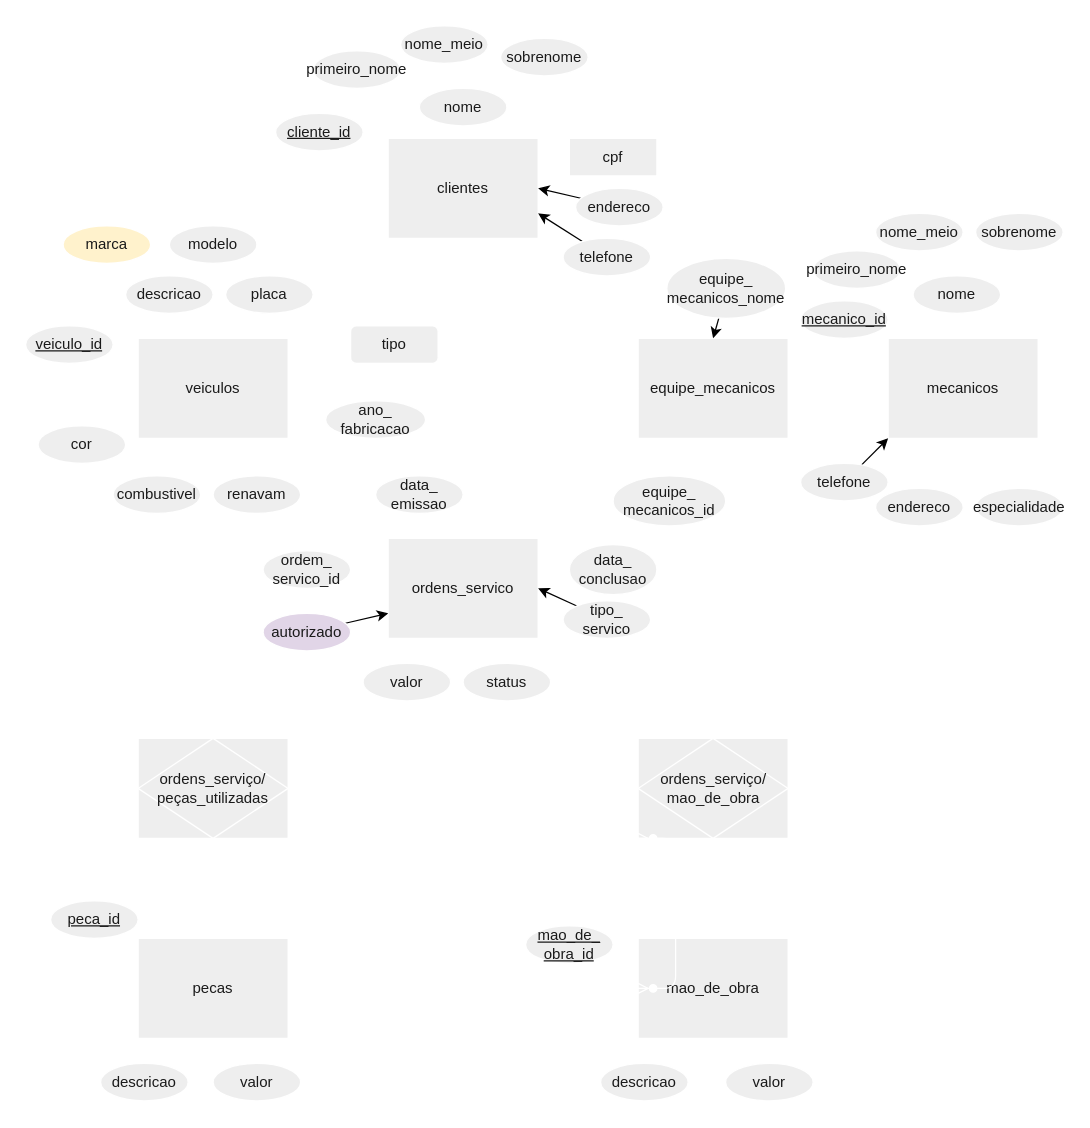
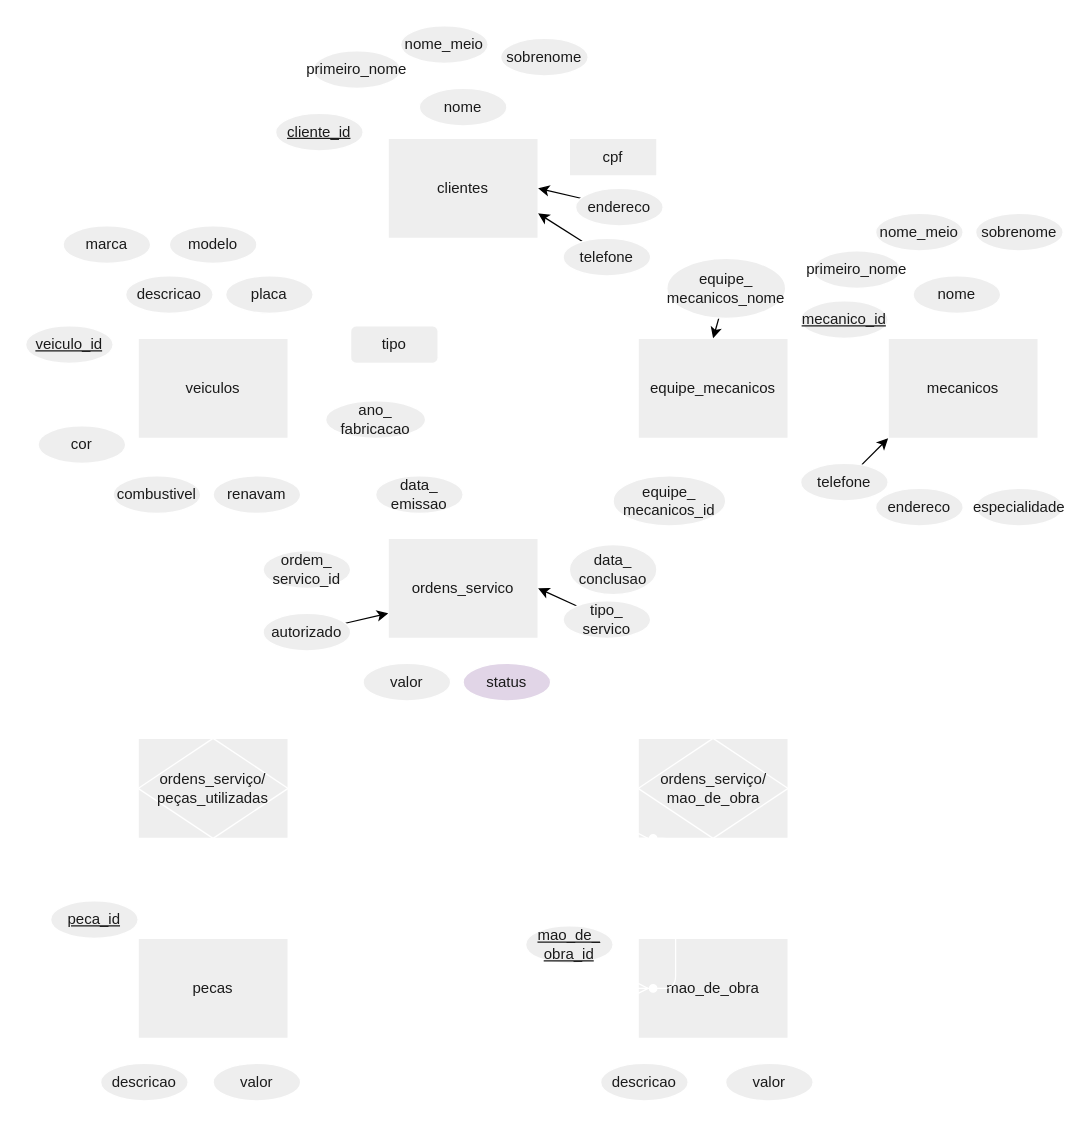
node "marca": fillcolor #fff2cc -> #eeeeee
node "autorizado": fillcolor #e1d5e7 -> #eeeeee
node "status": fillcolor #eeeeee -> #e1d5e7
